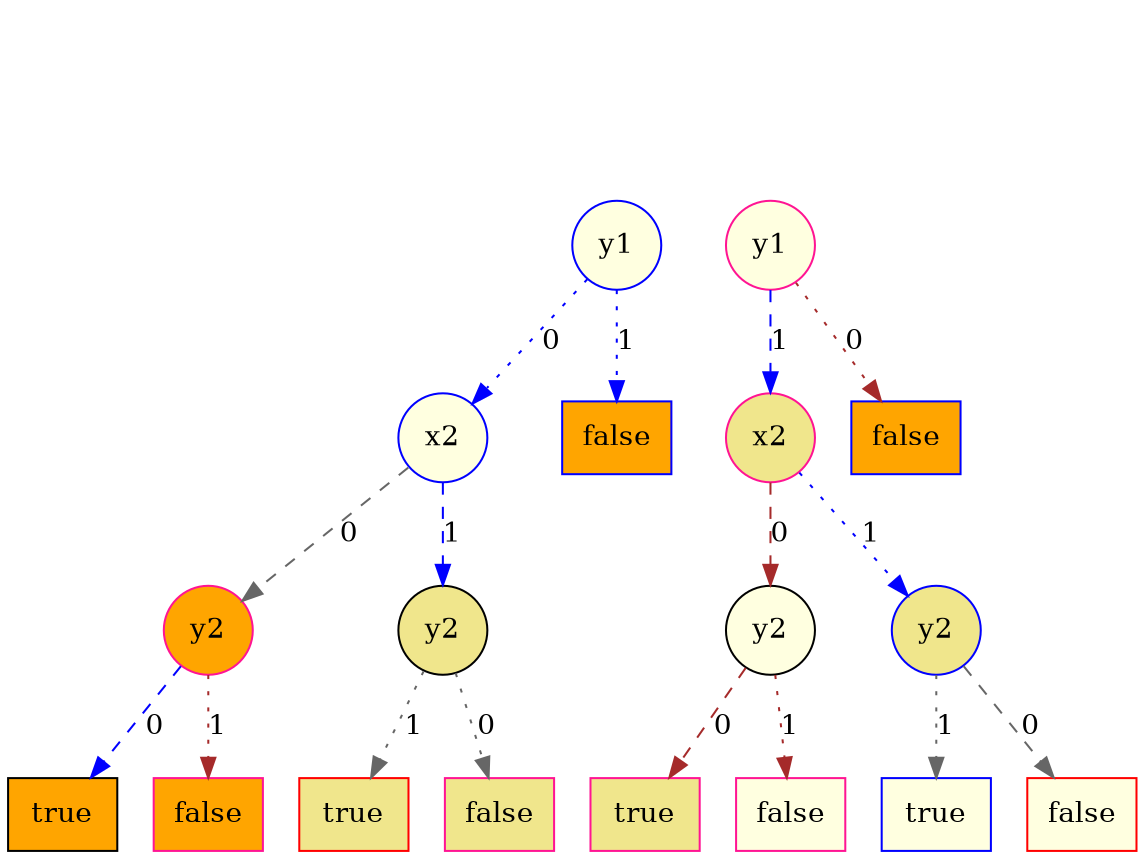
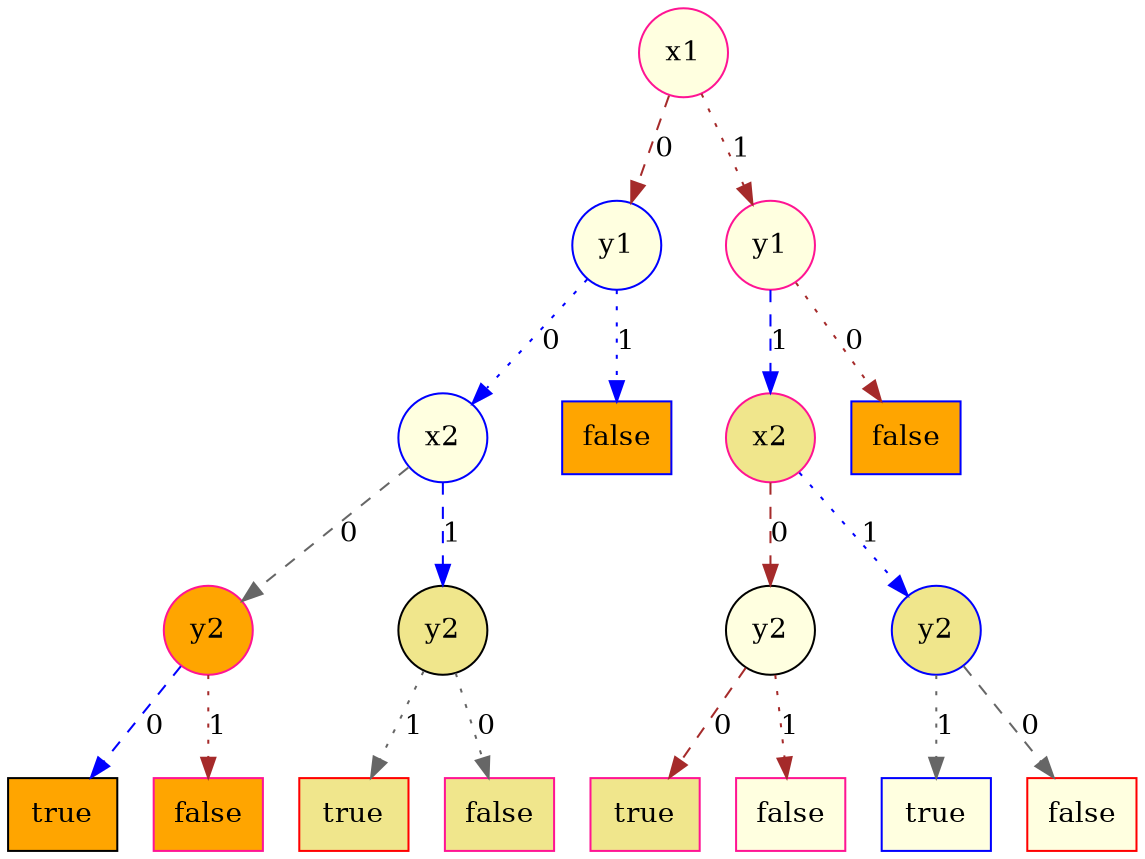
node "x1": added
